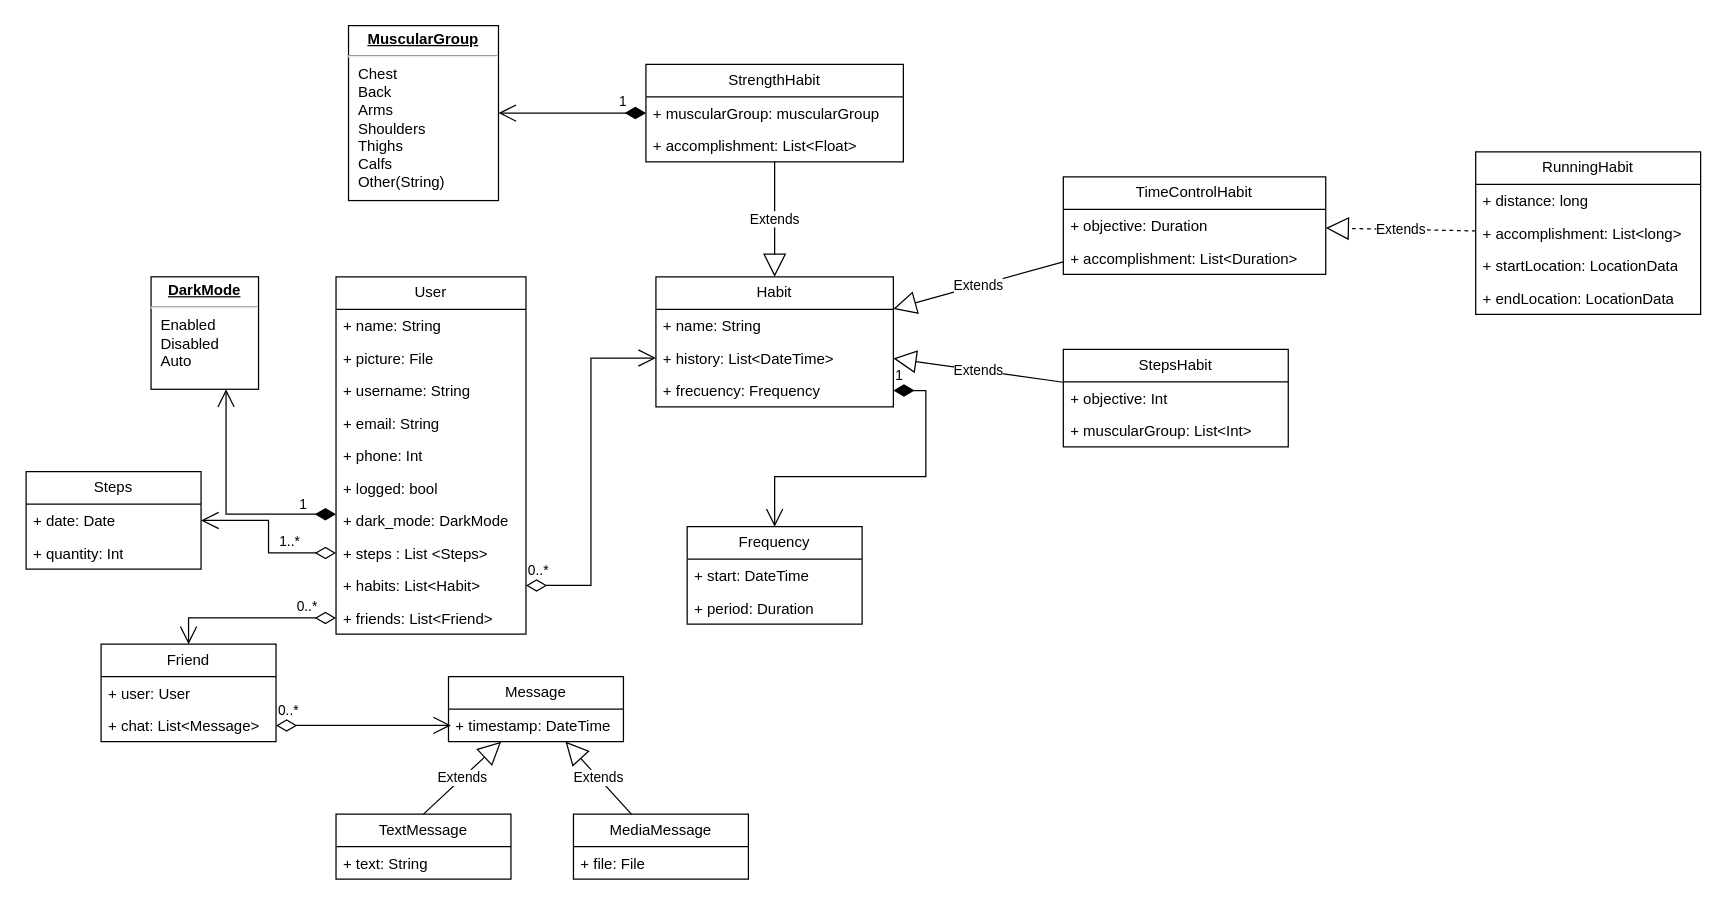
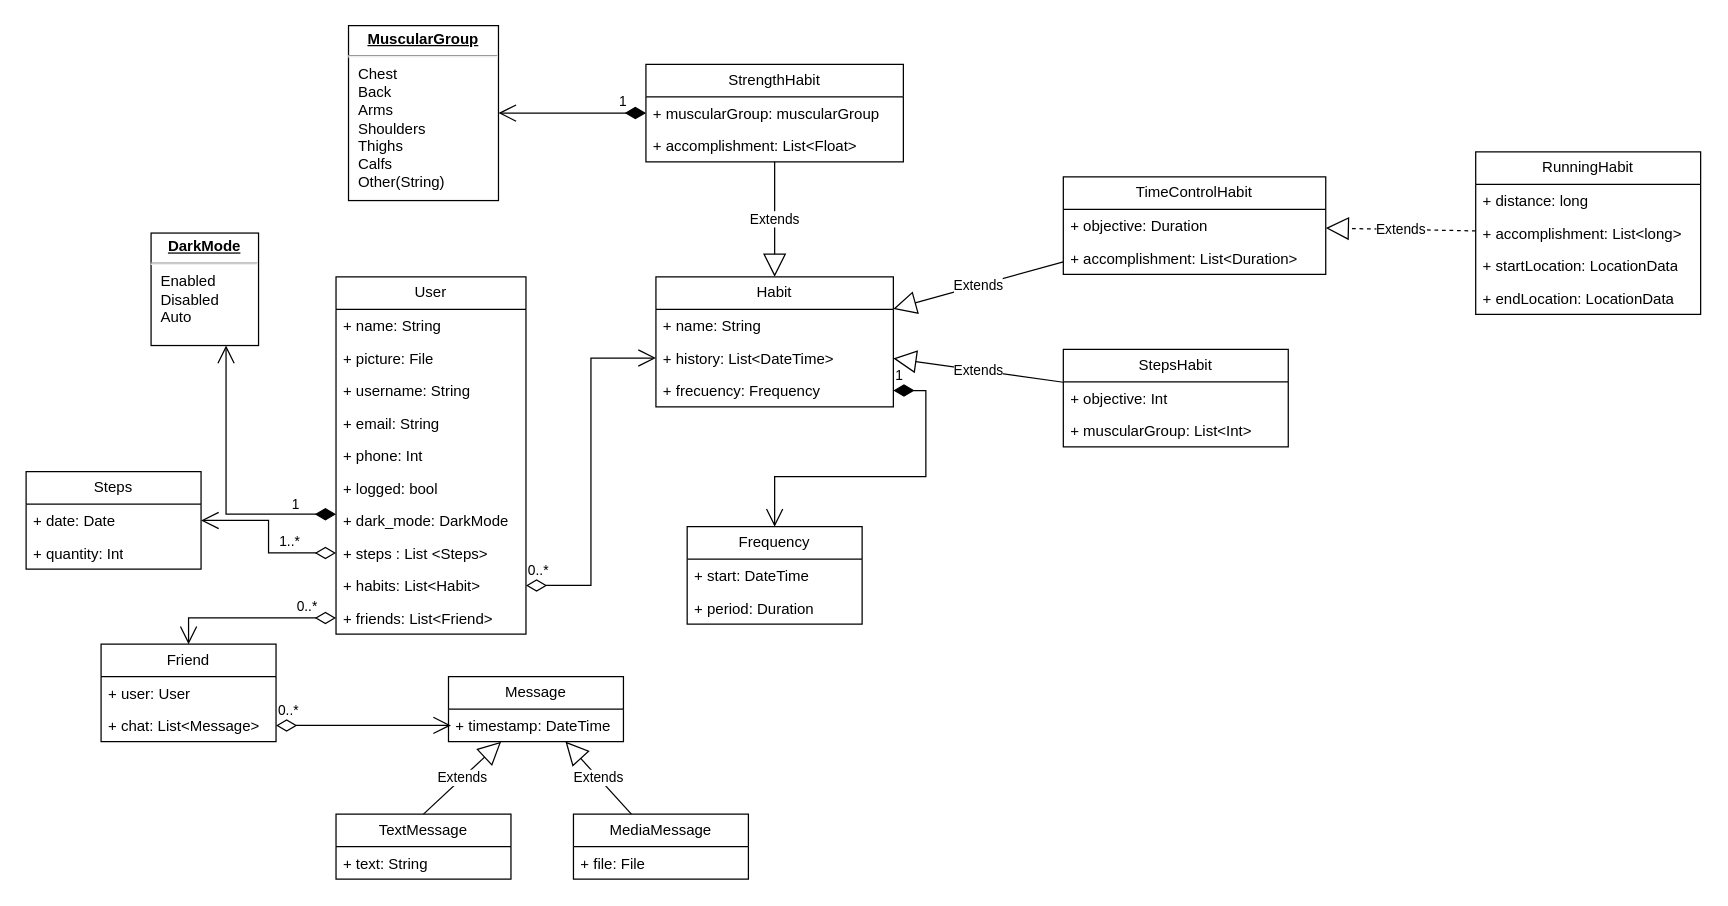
node "DarkMode Enabled Disabled Auto": moved (204, 333) -> (204, 289)
